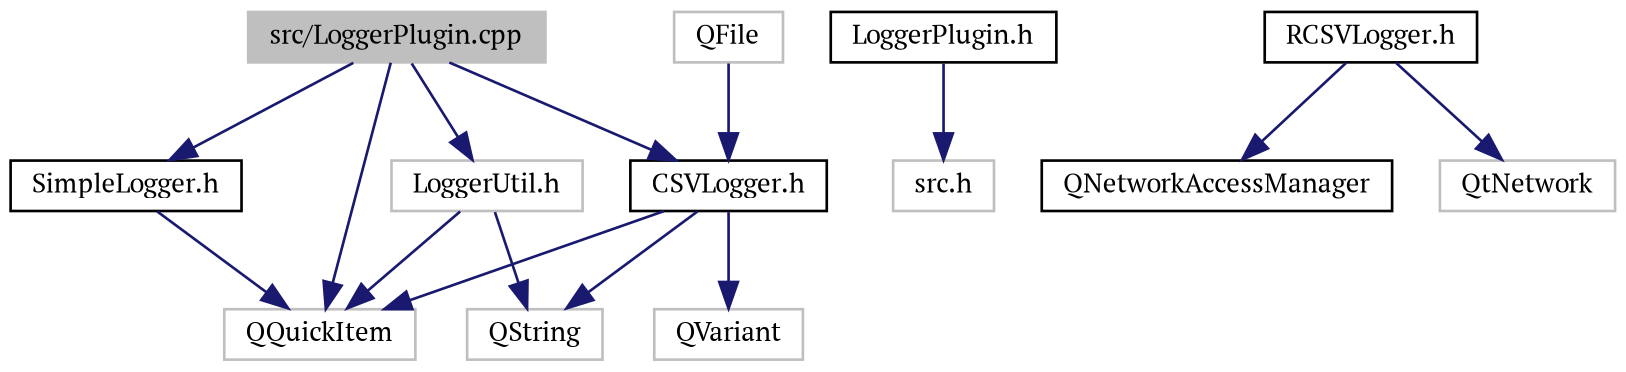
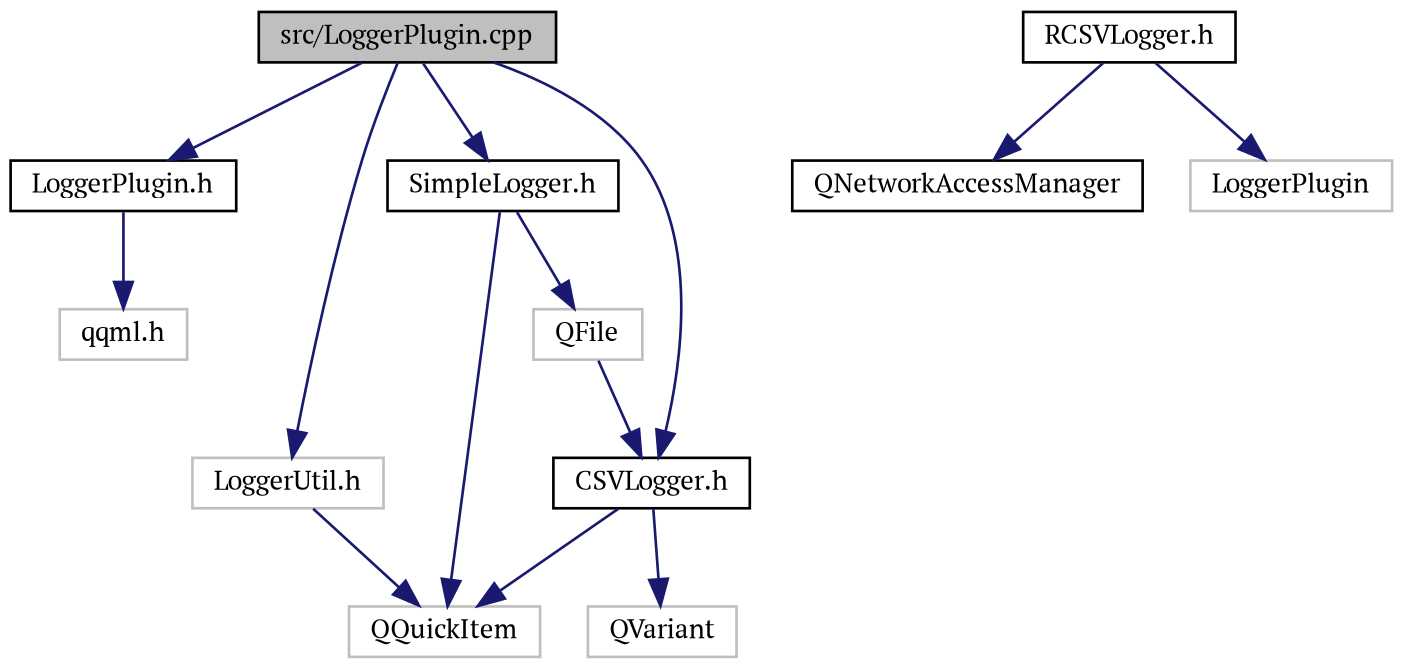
node "src/LoggerPlugin.cpp": color grey75 -> black
edge "src/LoggerPlugin.cpp" -> "QQuickItem": now "src/LoggerPlugin.cpp" -> "LoggerPlugin.h"
node "src.h": label "src.h" -> "qqml.h"
node "QtNetwork": label "QtNetwork" -> "LoggerPlugin"
edge "SimpleLogger.h" -> "QFile": added
node "QString": removed
